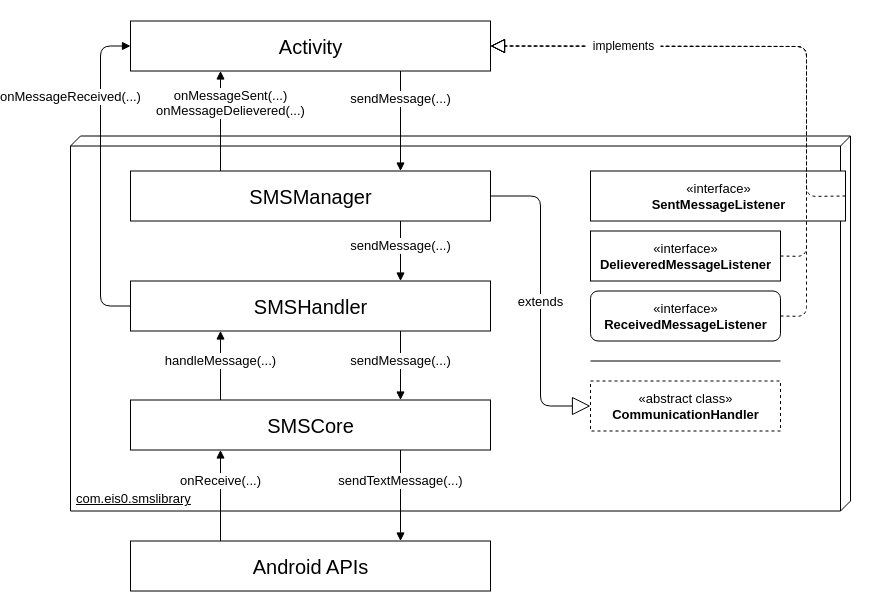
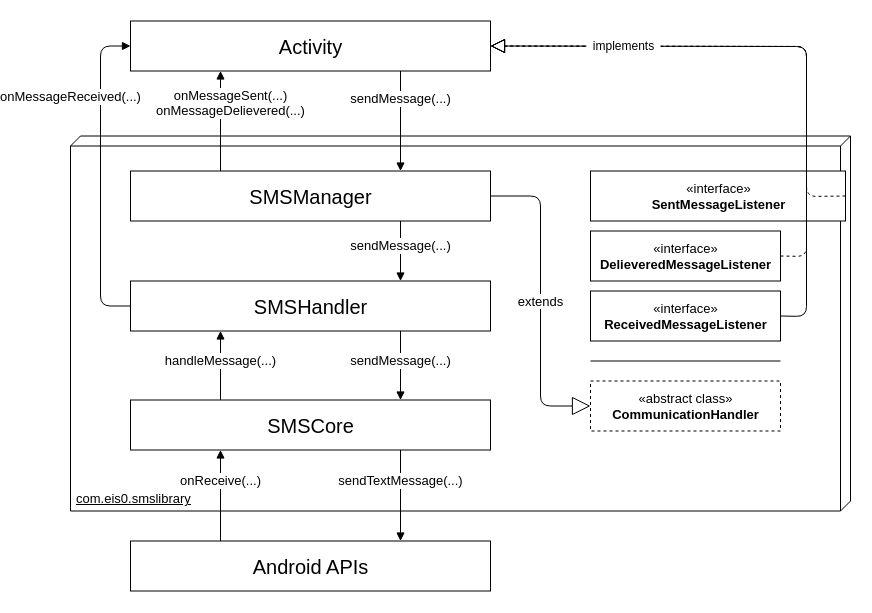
edge "«interface» ReceivedMessageListener" -> "Activity": style dashed -> solid
node "«interface» ReceivedMessageListener": shape rounded rectangle -> rectangle
